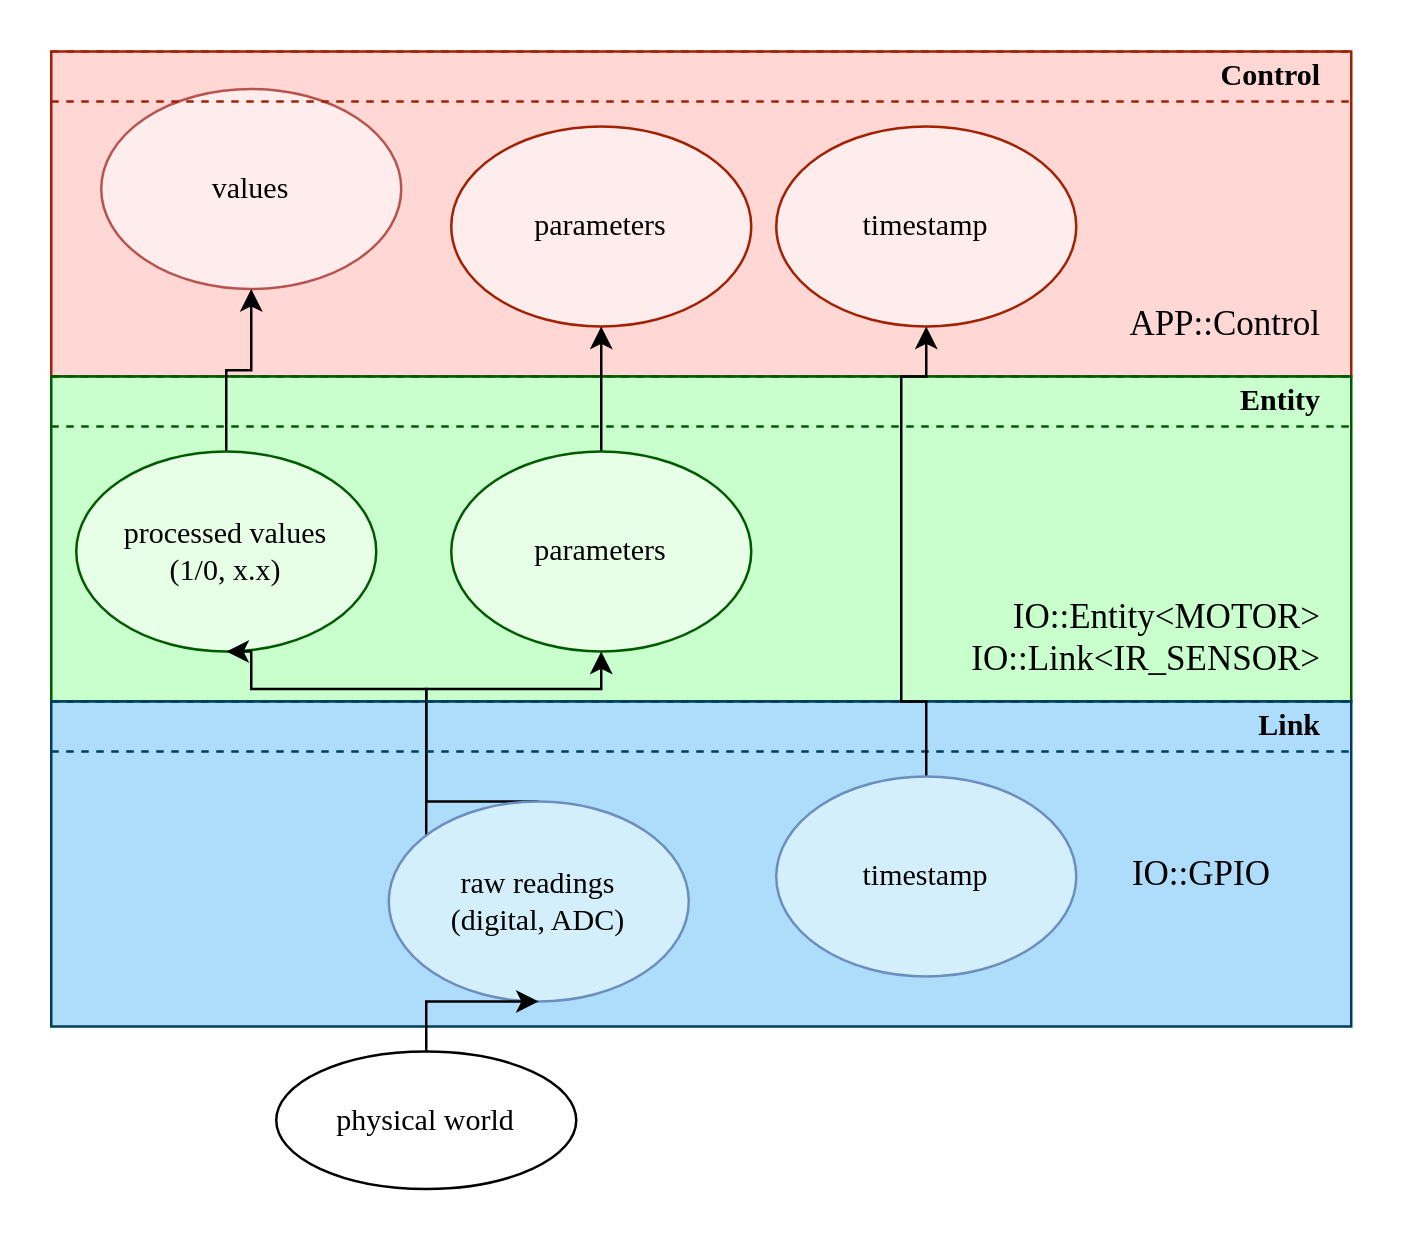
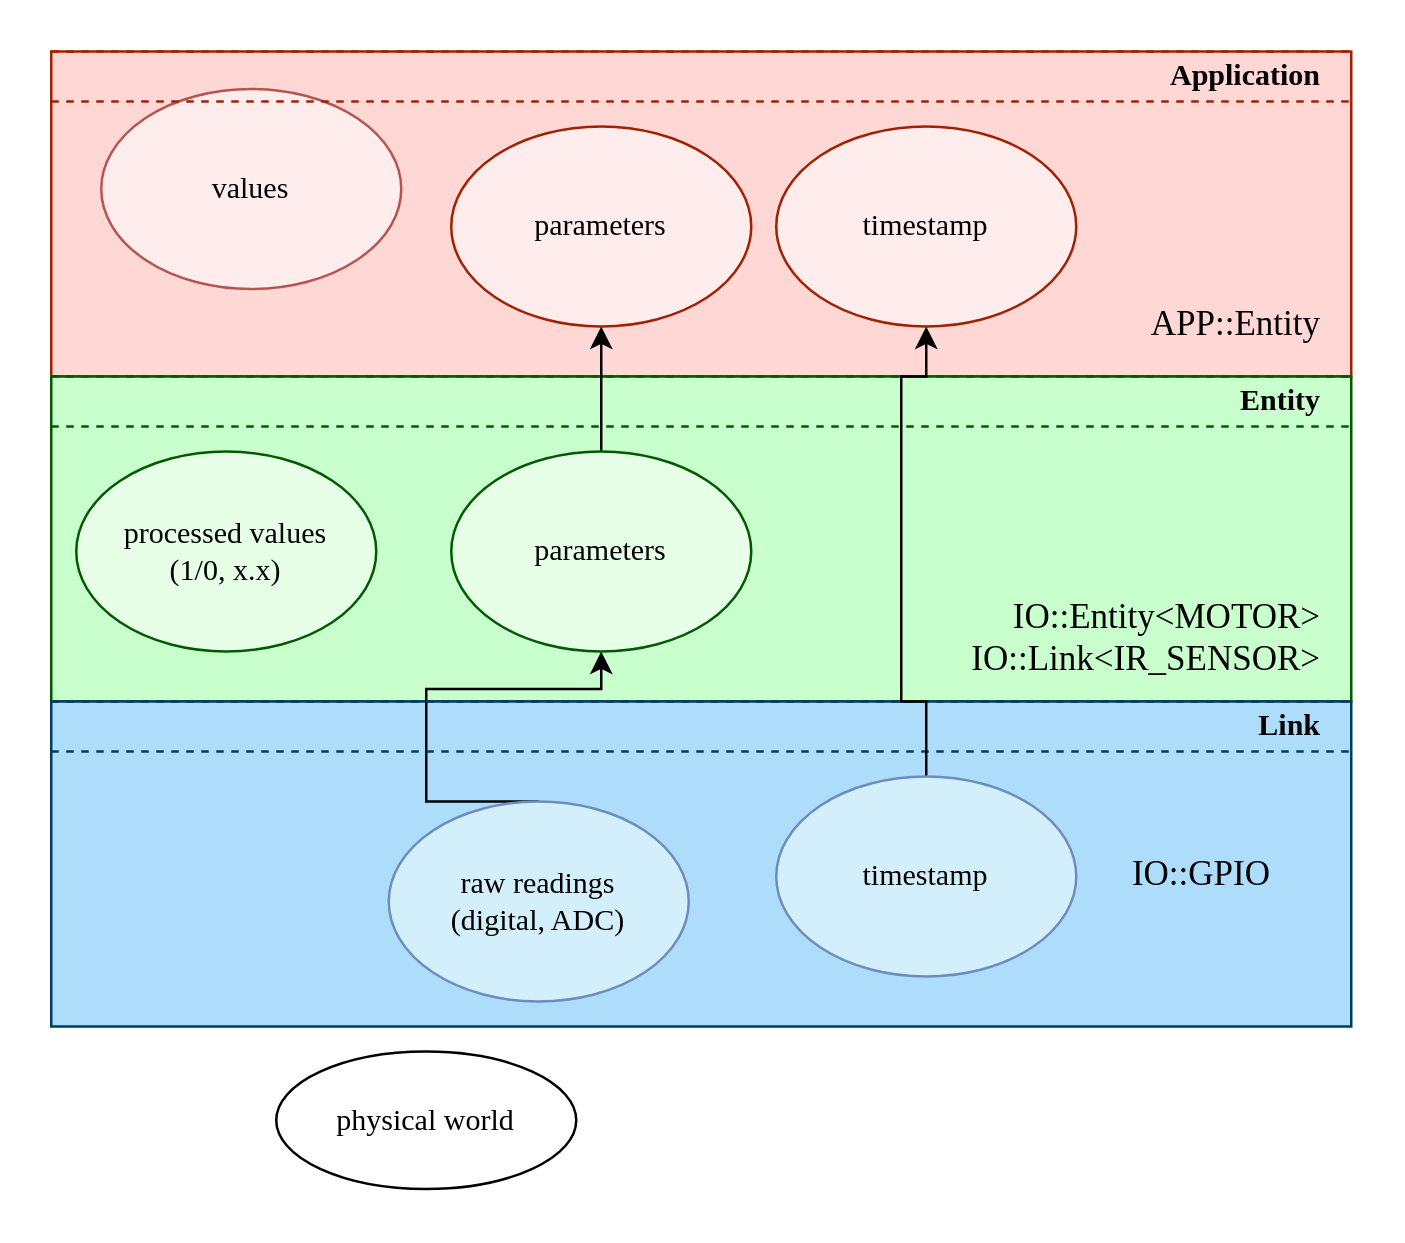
node "Control": label "Control" -> "Application"
node "APP::Control": label "APP::Control" -> "APP::Entity"
edge "processed values (1/0, x.x)" -> "values": removed
edge "raw readings (digital, ADC)" -> "processed values (1/0, x.x)": removed
edge "physical world" -> "raw readings (digital, ADC)": removed
